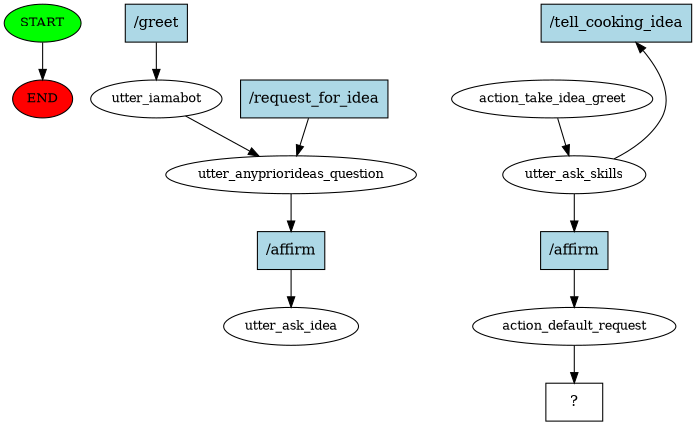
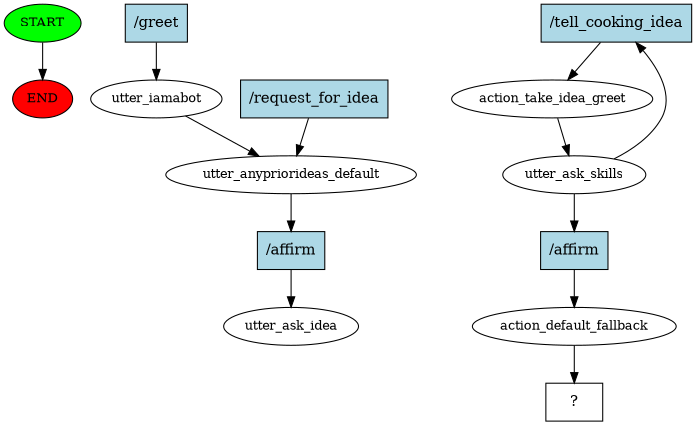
edge "/tell_cooking_idea" -> "action_take_idea_greet": added
node "utter_anypriorideas_question": label "utter_anypriorideas_question" -> "utter_anypriorideas_default"
node "action_default_request": label "action_default_request" -> "action_default_fallback"
